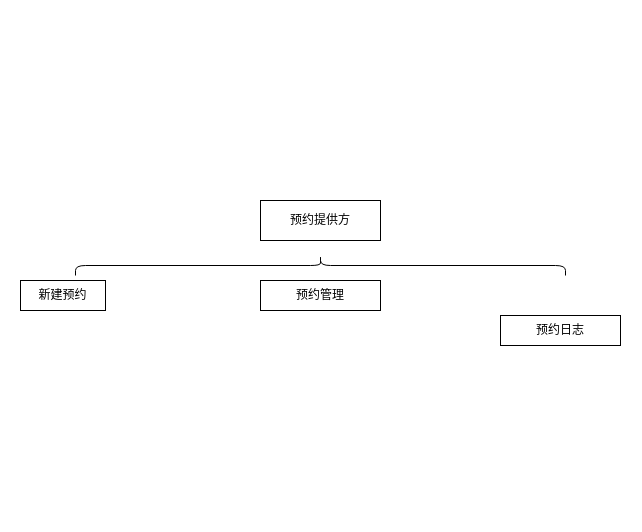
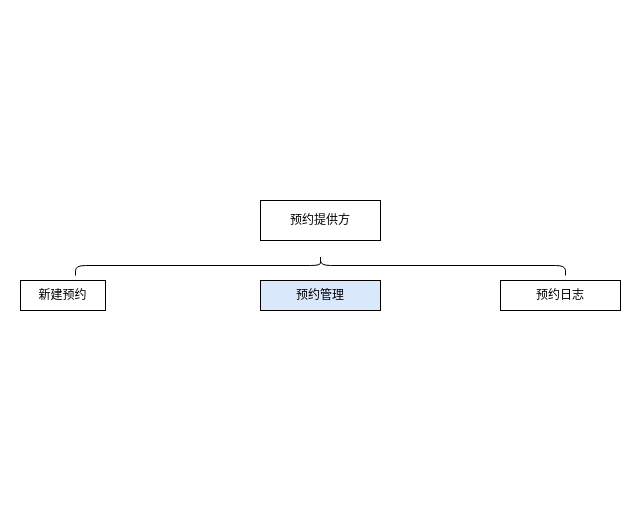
node "预约管理": fillcolor #ffffff -> #dae8fc
node "预约日志": moved (561, 331) -> (561, 296)
